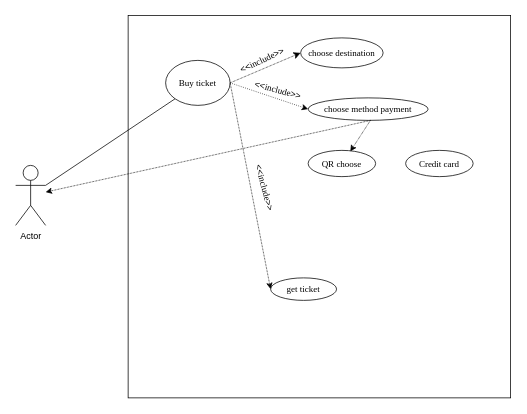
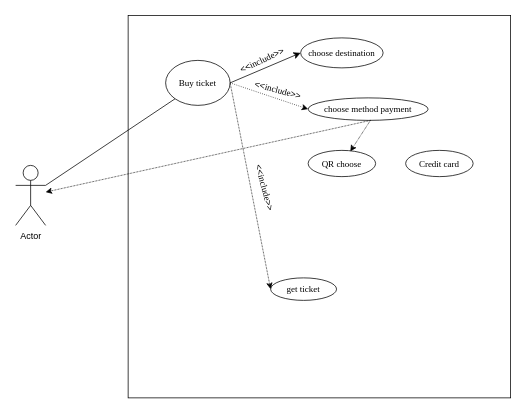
edge "Buy ticket" -> "choose destination": style dashed -> solid
